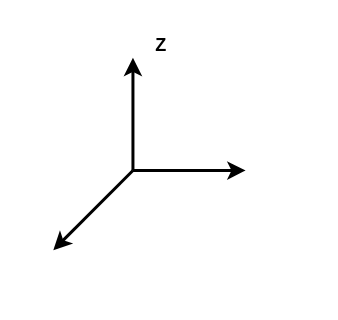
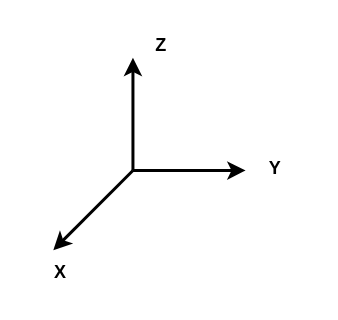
node "Y": added
node "X": added
